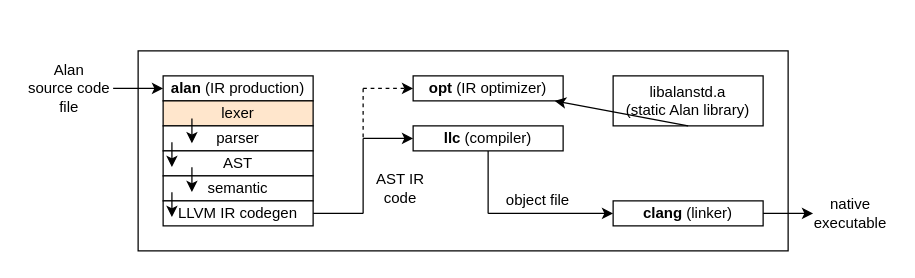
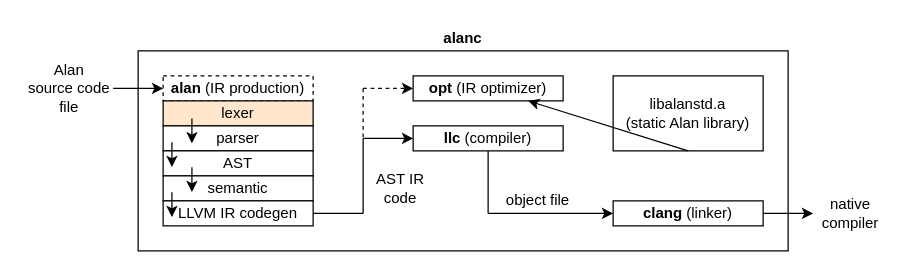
node "alanc": added
node "alan (IR production)": style solid -> dashed
node "libalanstd.a (static Alan library)": size 150x50 -> 150x75
node "native executable": label "native executable" -> "native compiler"
